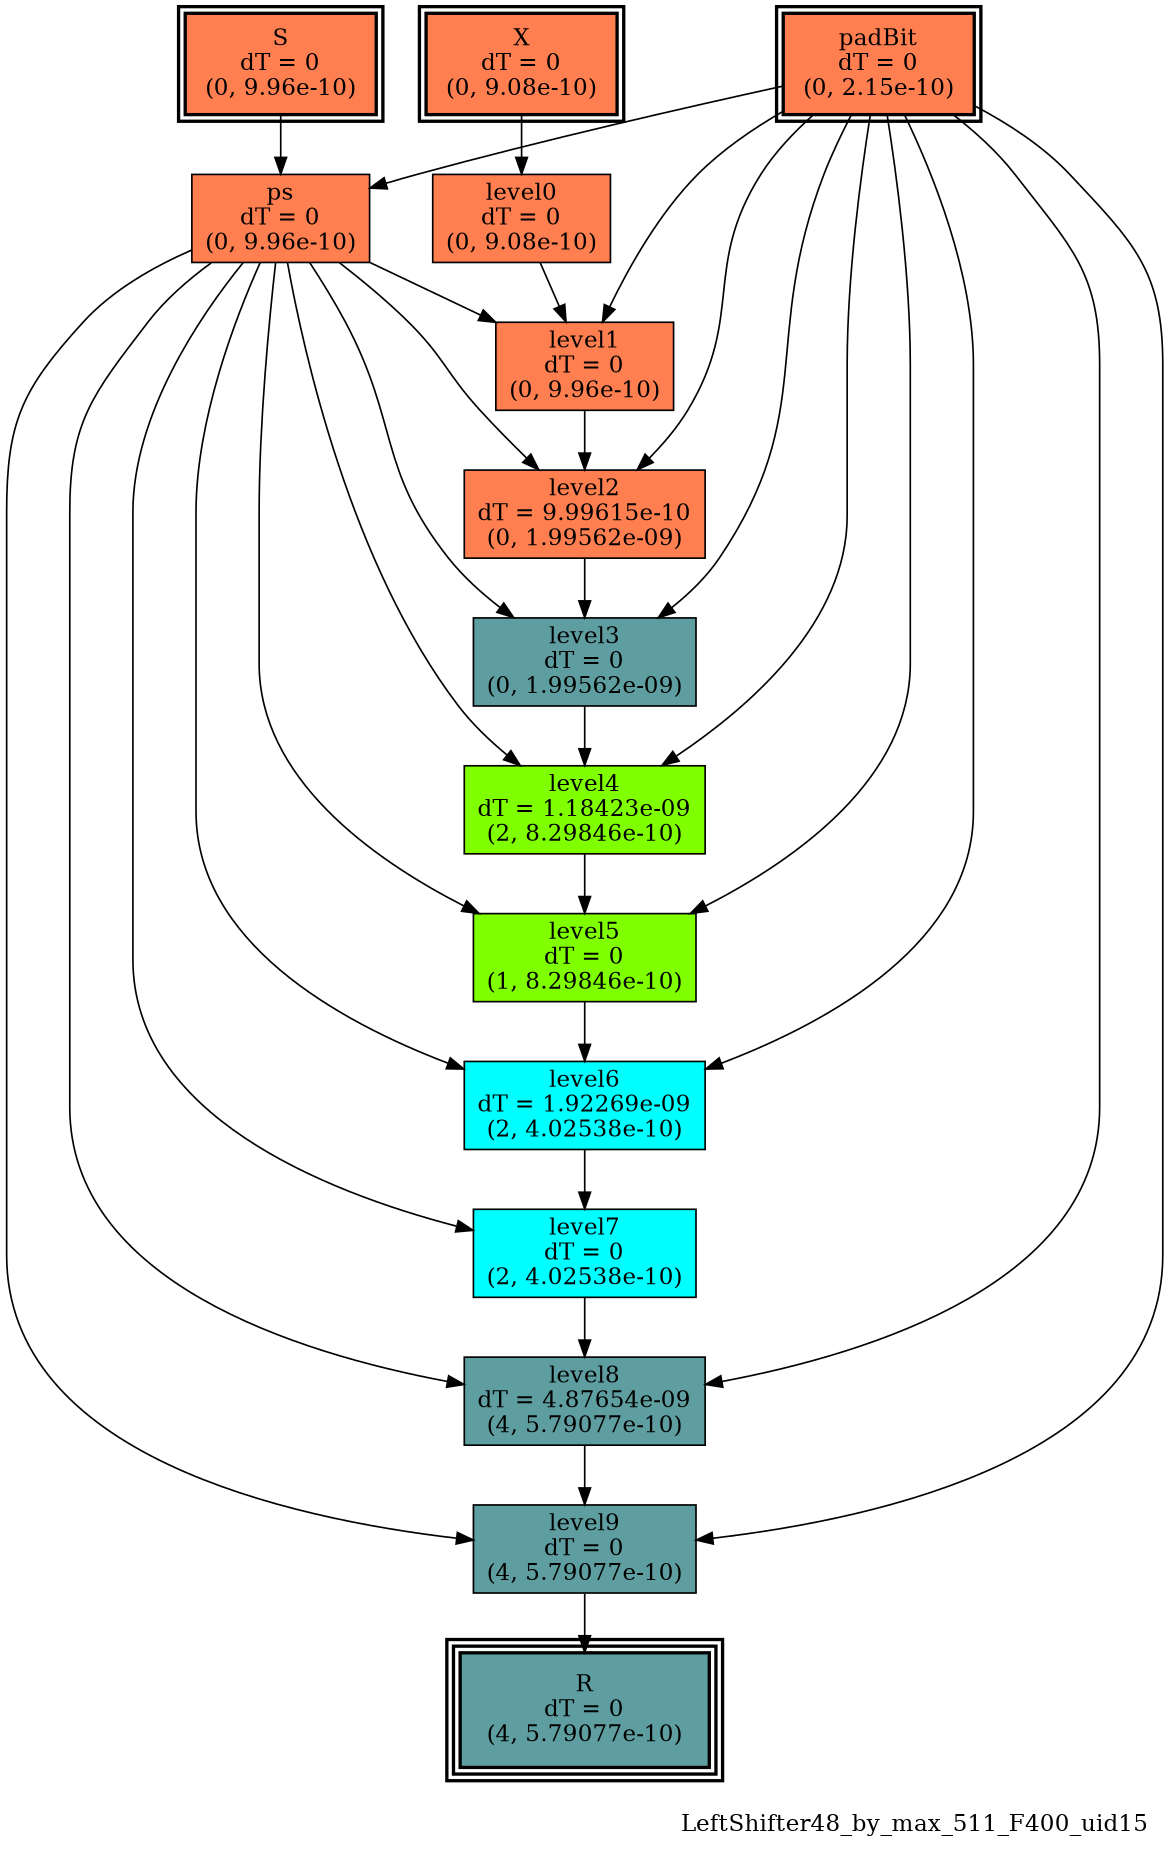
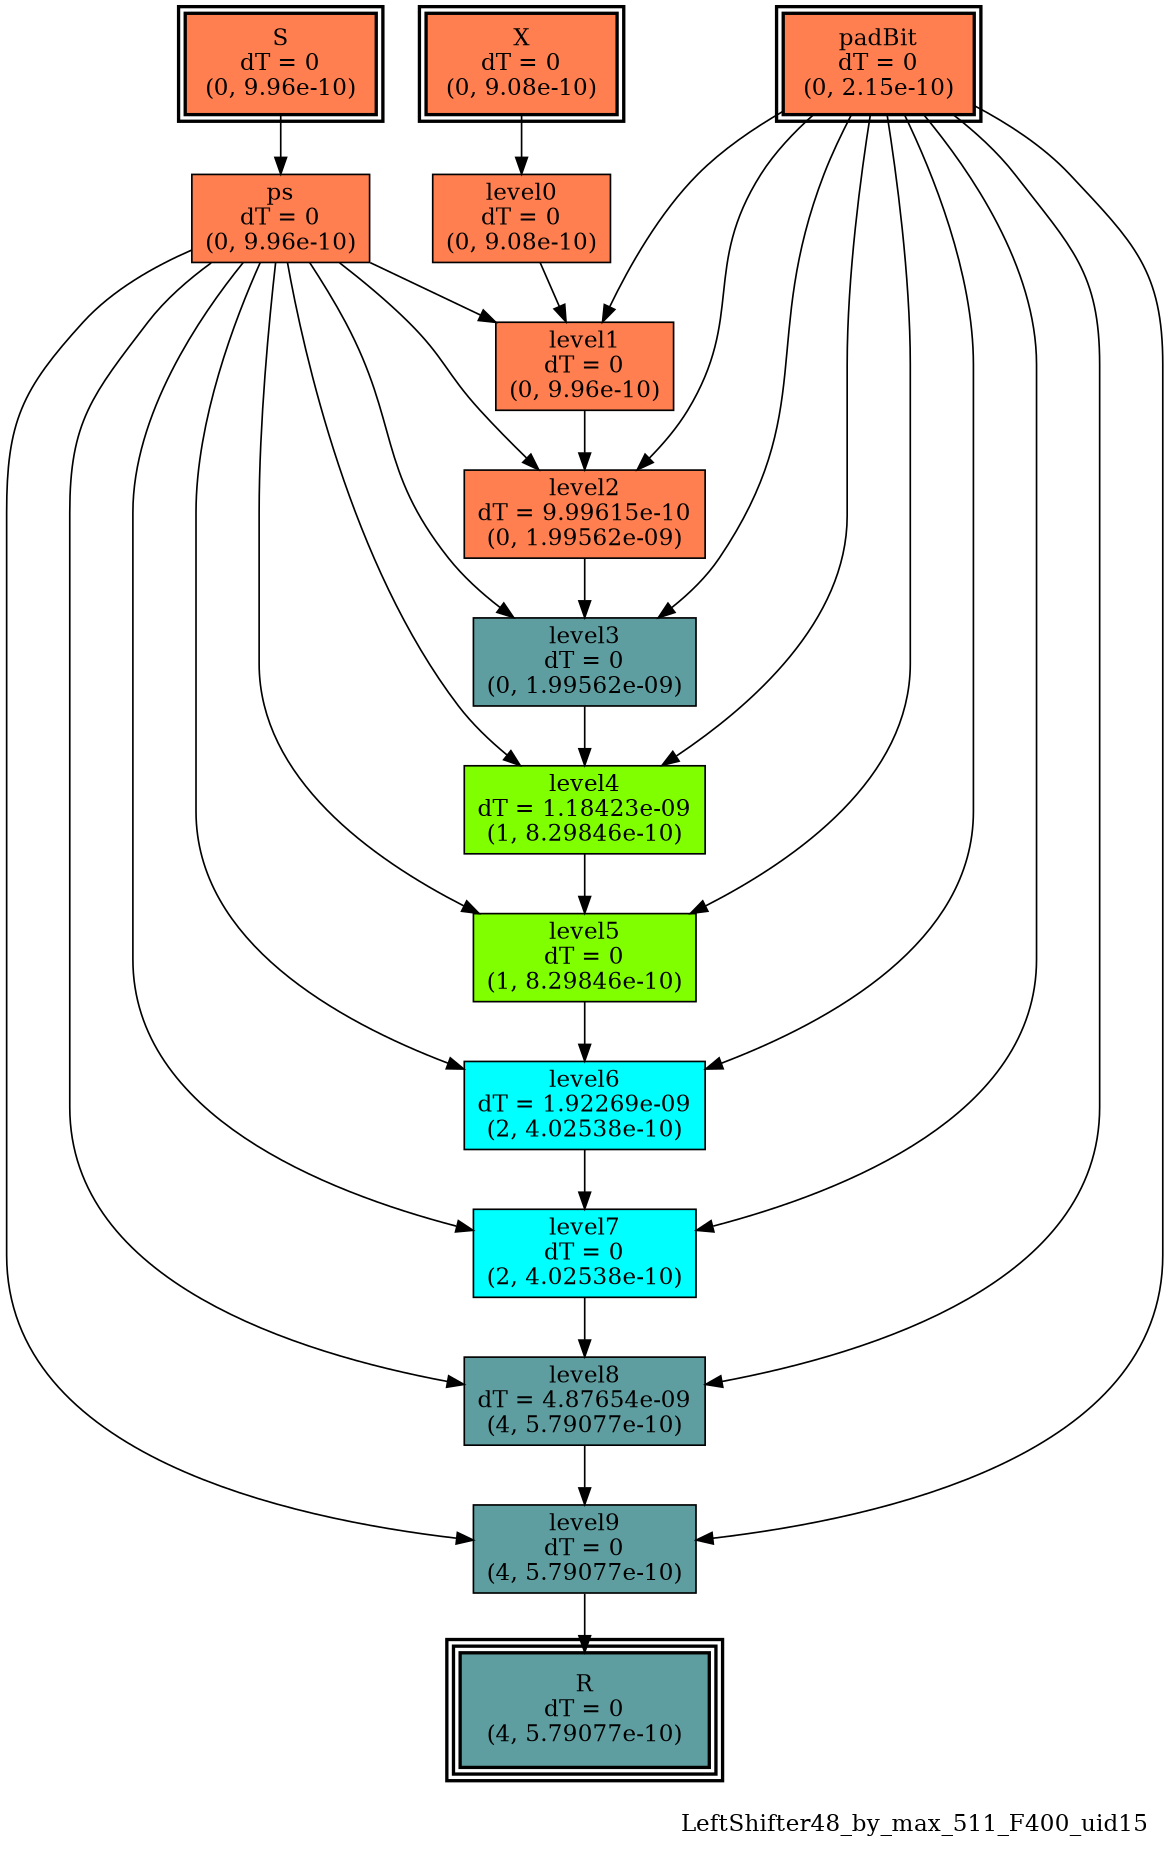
edge "padBit dT = 0 (0, 2.15e-10)" -> "ps dT = 0 (0, 9.96e-10)": now "padBit dT = 0 (0, 2.15e-10)" -> "level7 dT = 0 (2, 4.02538e-10)"
node "level4 dT = 1.18423e-09 (2, 8.29846e-10)": label "level4 dT = 1.18423e-09 (2, 8.29846e-10)" -> "level4 dT = 1.18423e-09 (1, 8.29846e-10)"
